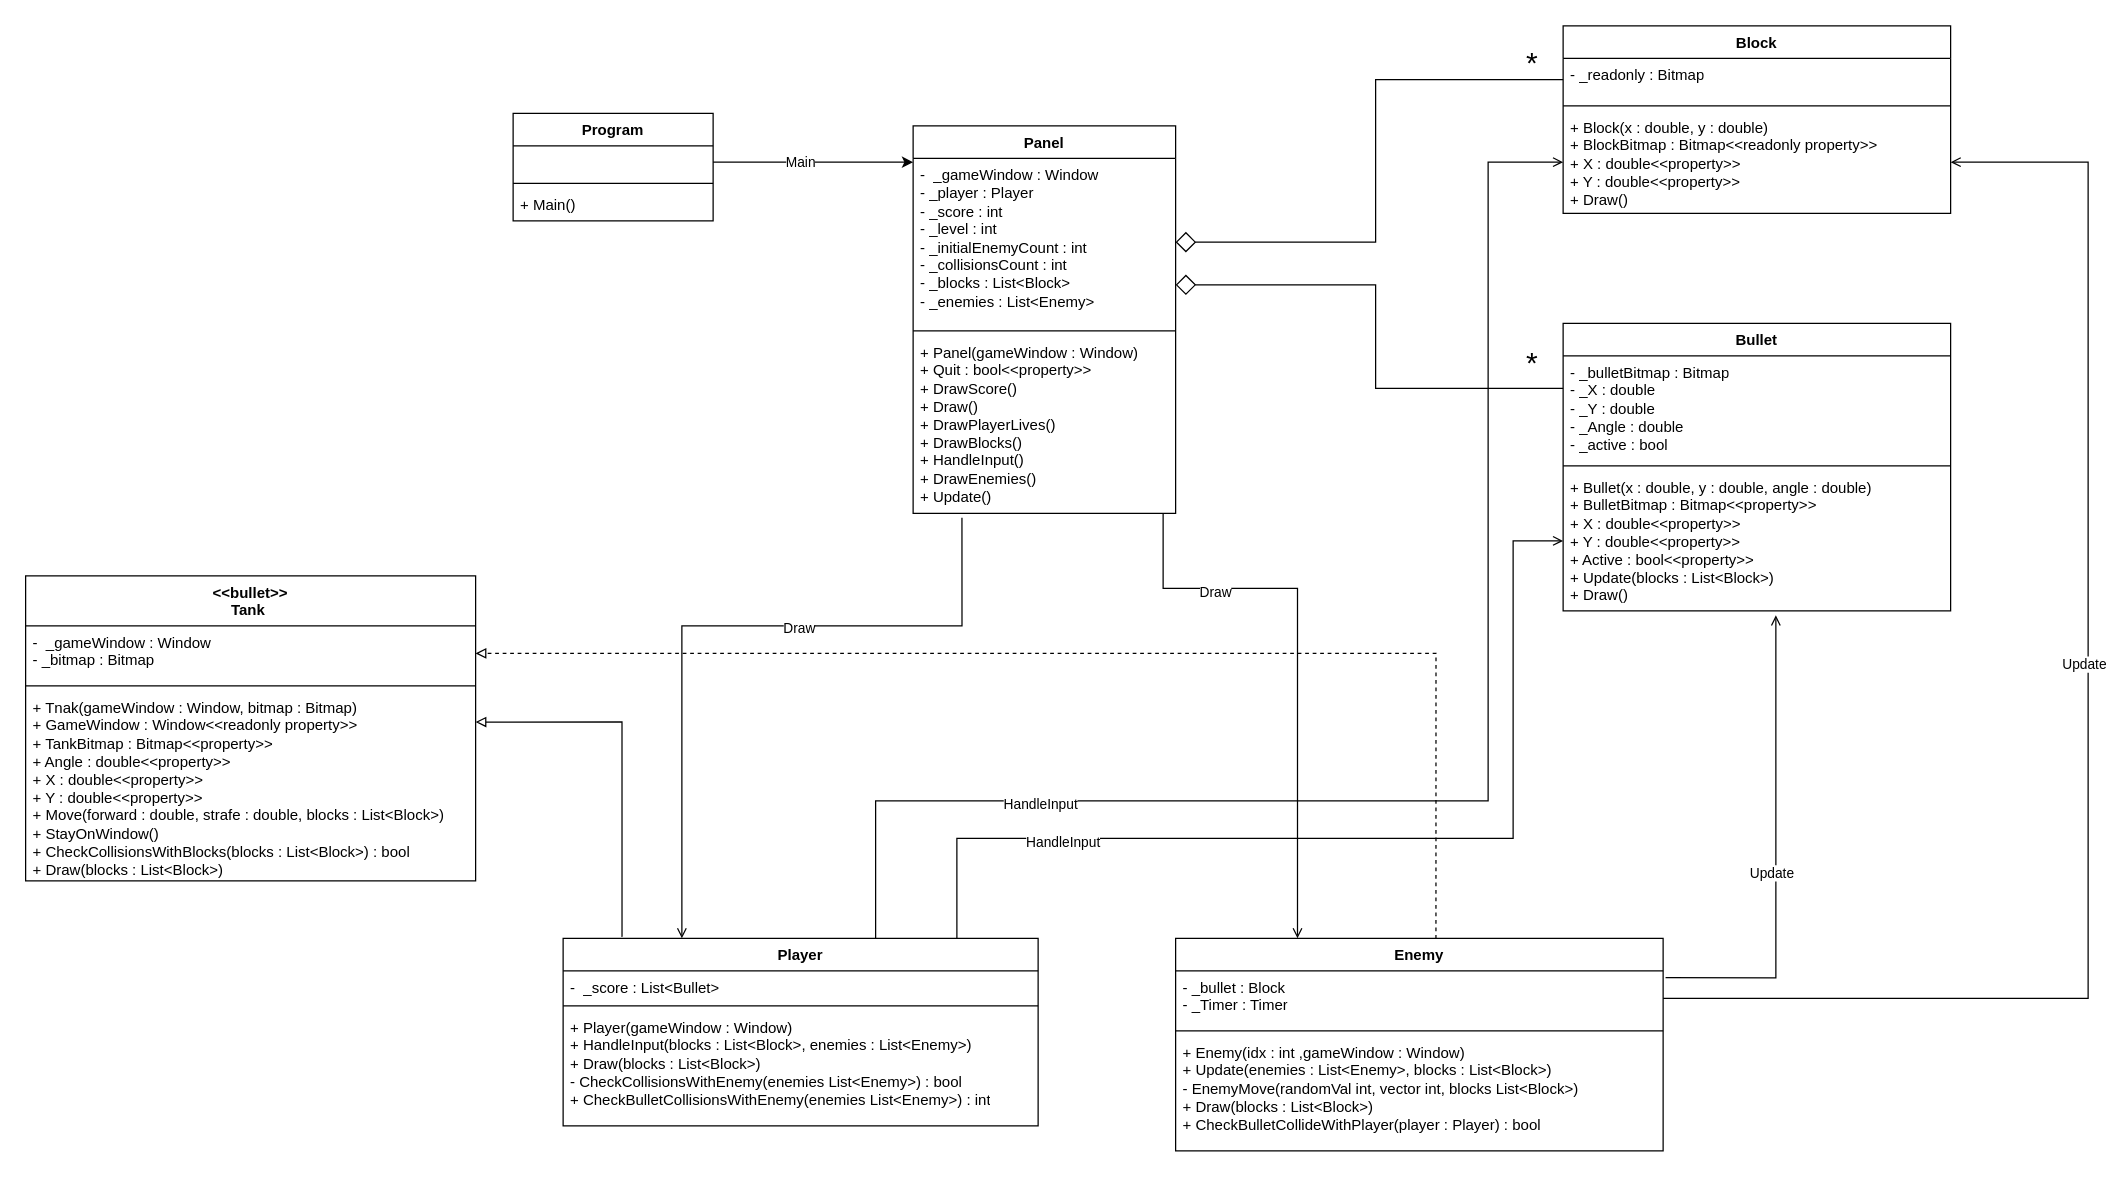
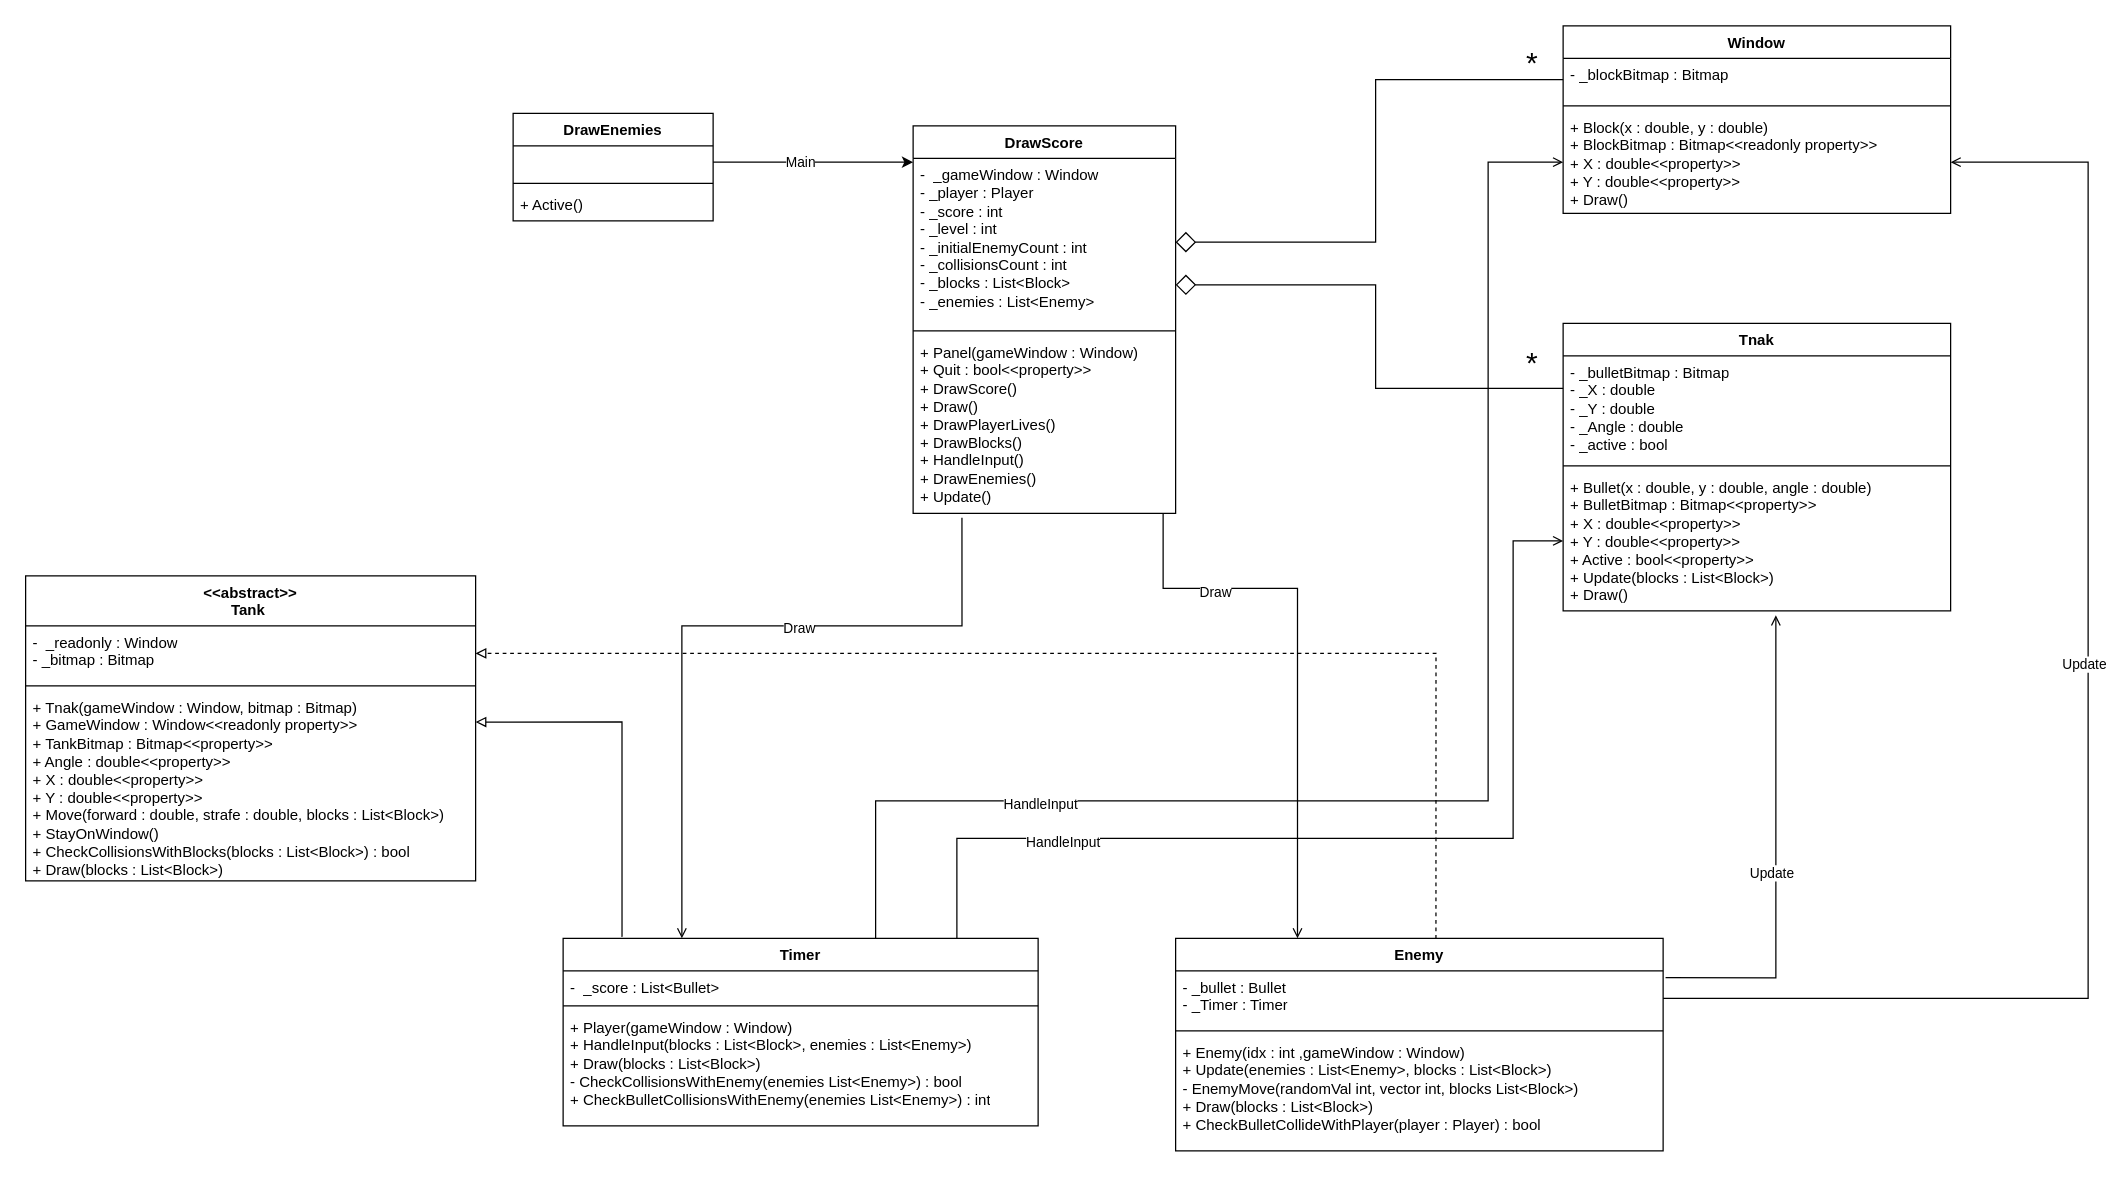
node "Block": label "Block" -> "Window"
node "- _readonly : Bitmap": label "- _readonly : Bitmap" -> "- _blockBitmap : Bitmap"
node "Program": label "Program" -> "DrawEnemies"
node "Panel": label "Panel" -> "DrawScore"
node "+ Main()": label "+ Main()" -> "+ Active()"
node "Bullet": label "Bullet" -> "Tnak"
node "<<bullet>> Tank": label "<<bullet>> Tank" -> "<<abstract>> Tank"
node "- _gameWindow : Window - _bitmap : Bitmap": label "- _gameWindow : Window - _bitmap : Bitmap" -> "- _readonly : Window - _bitmap : Bitmap"
node "Player": label "Player" -> "Timer"
node "- _bullet : Block - _Timer : Timer": label "- _bullet : Block - _Timer : Timer" -> "- _bullet : Bullet - _Timer : Timer"
